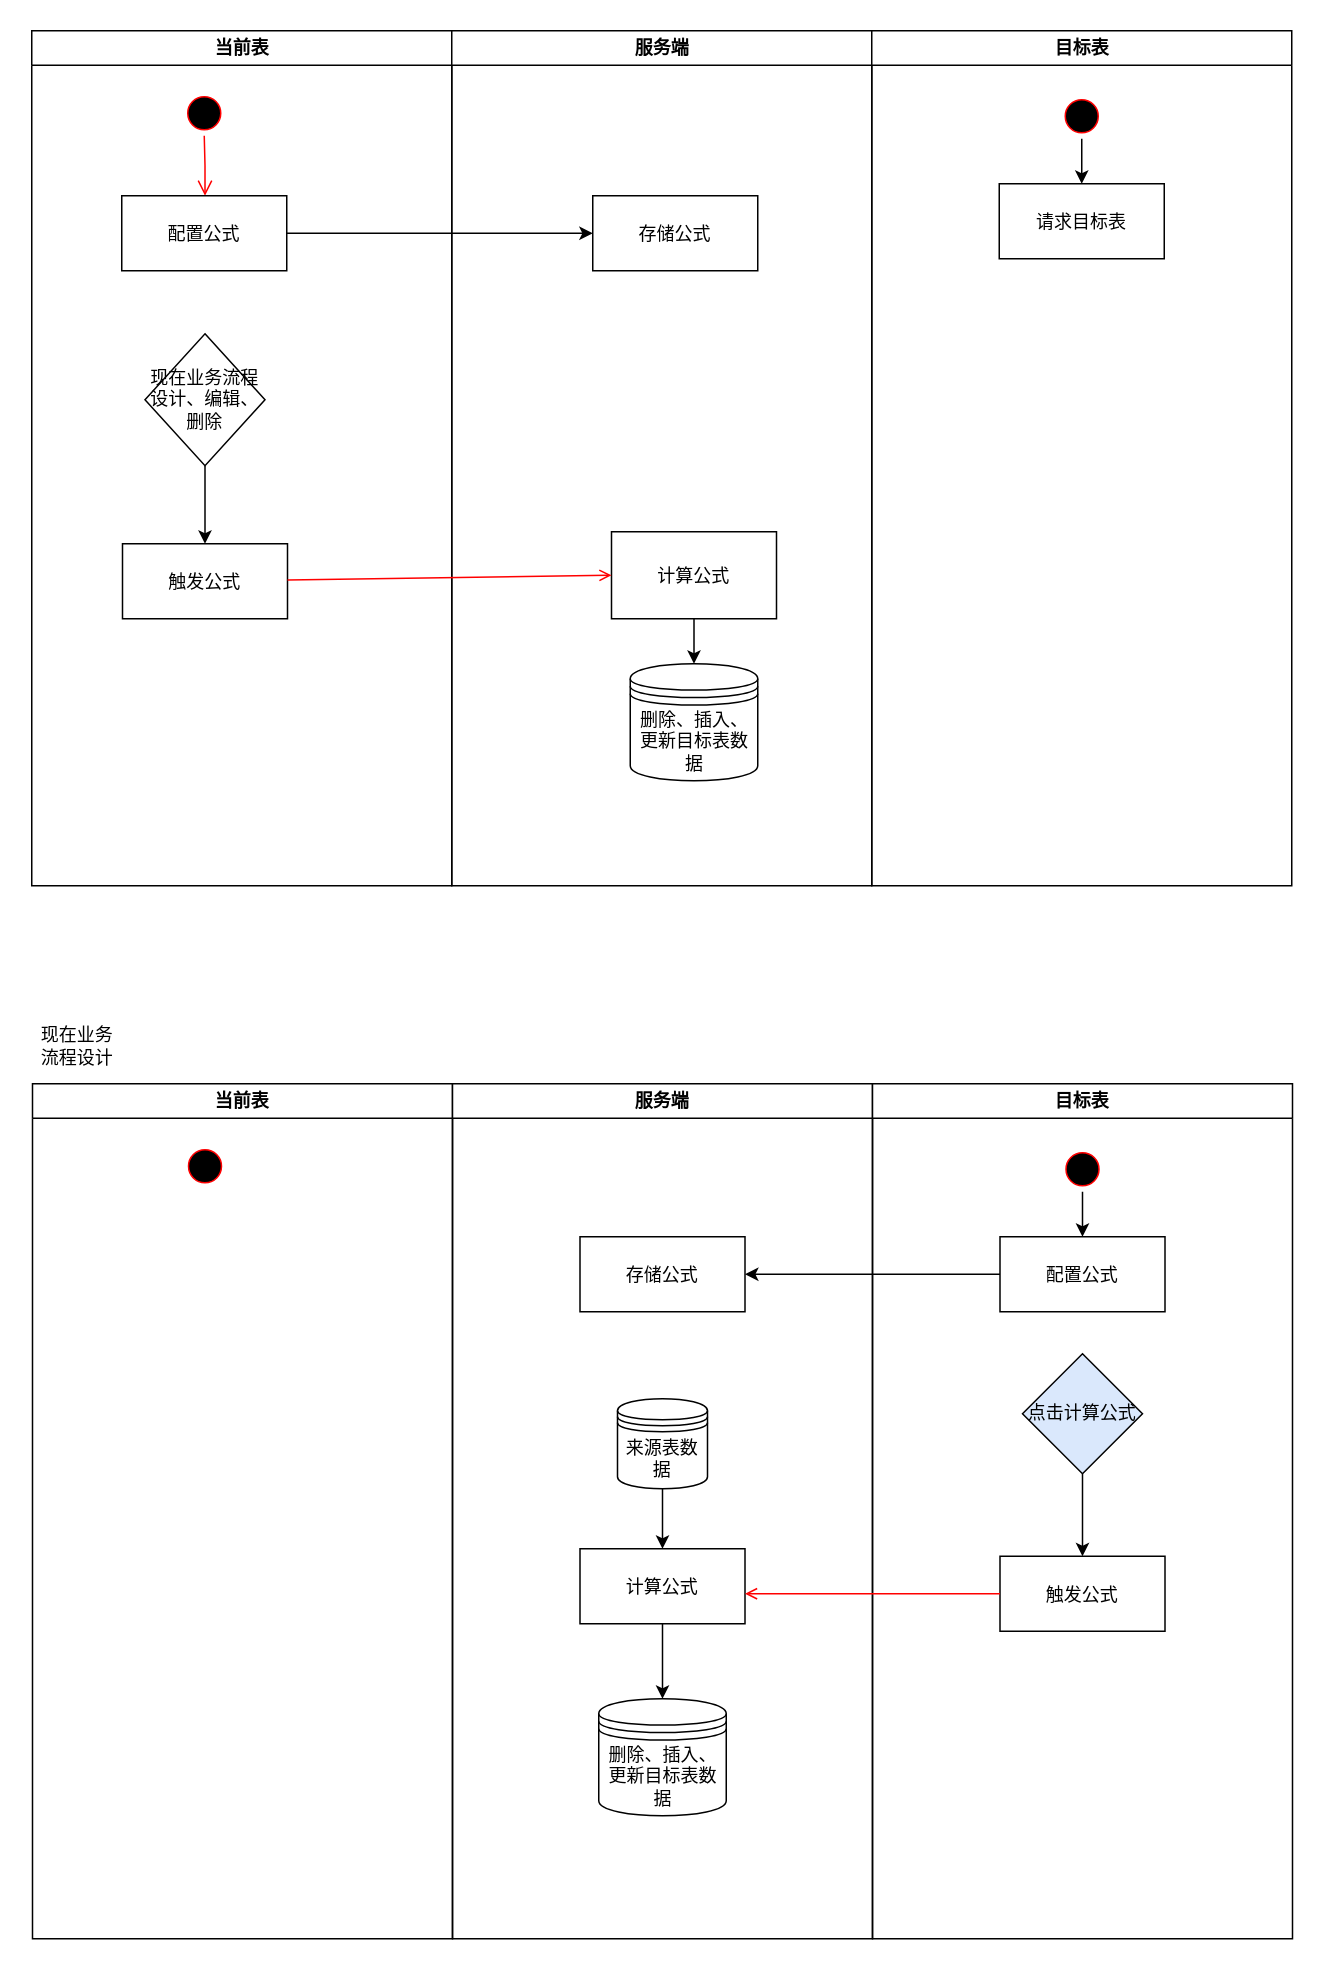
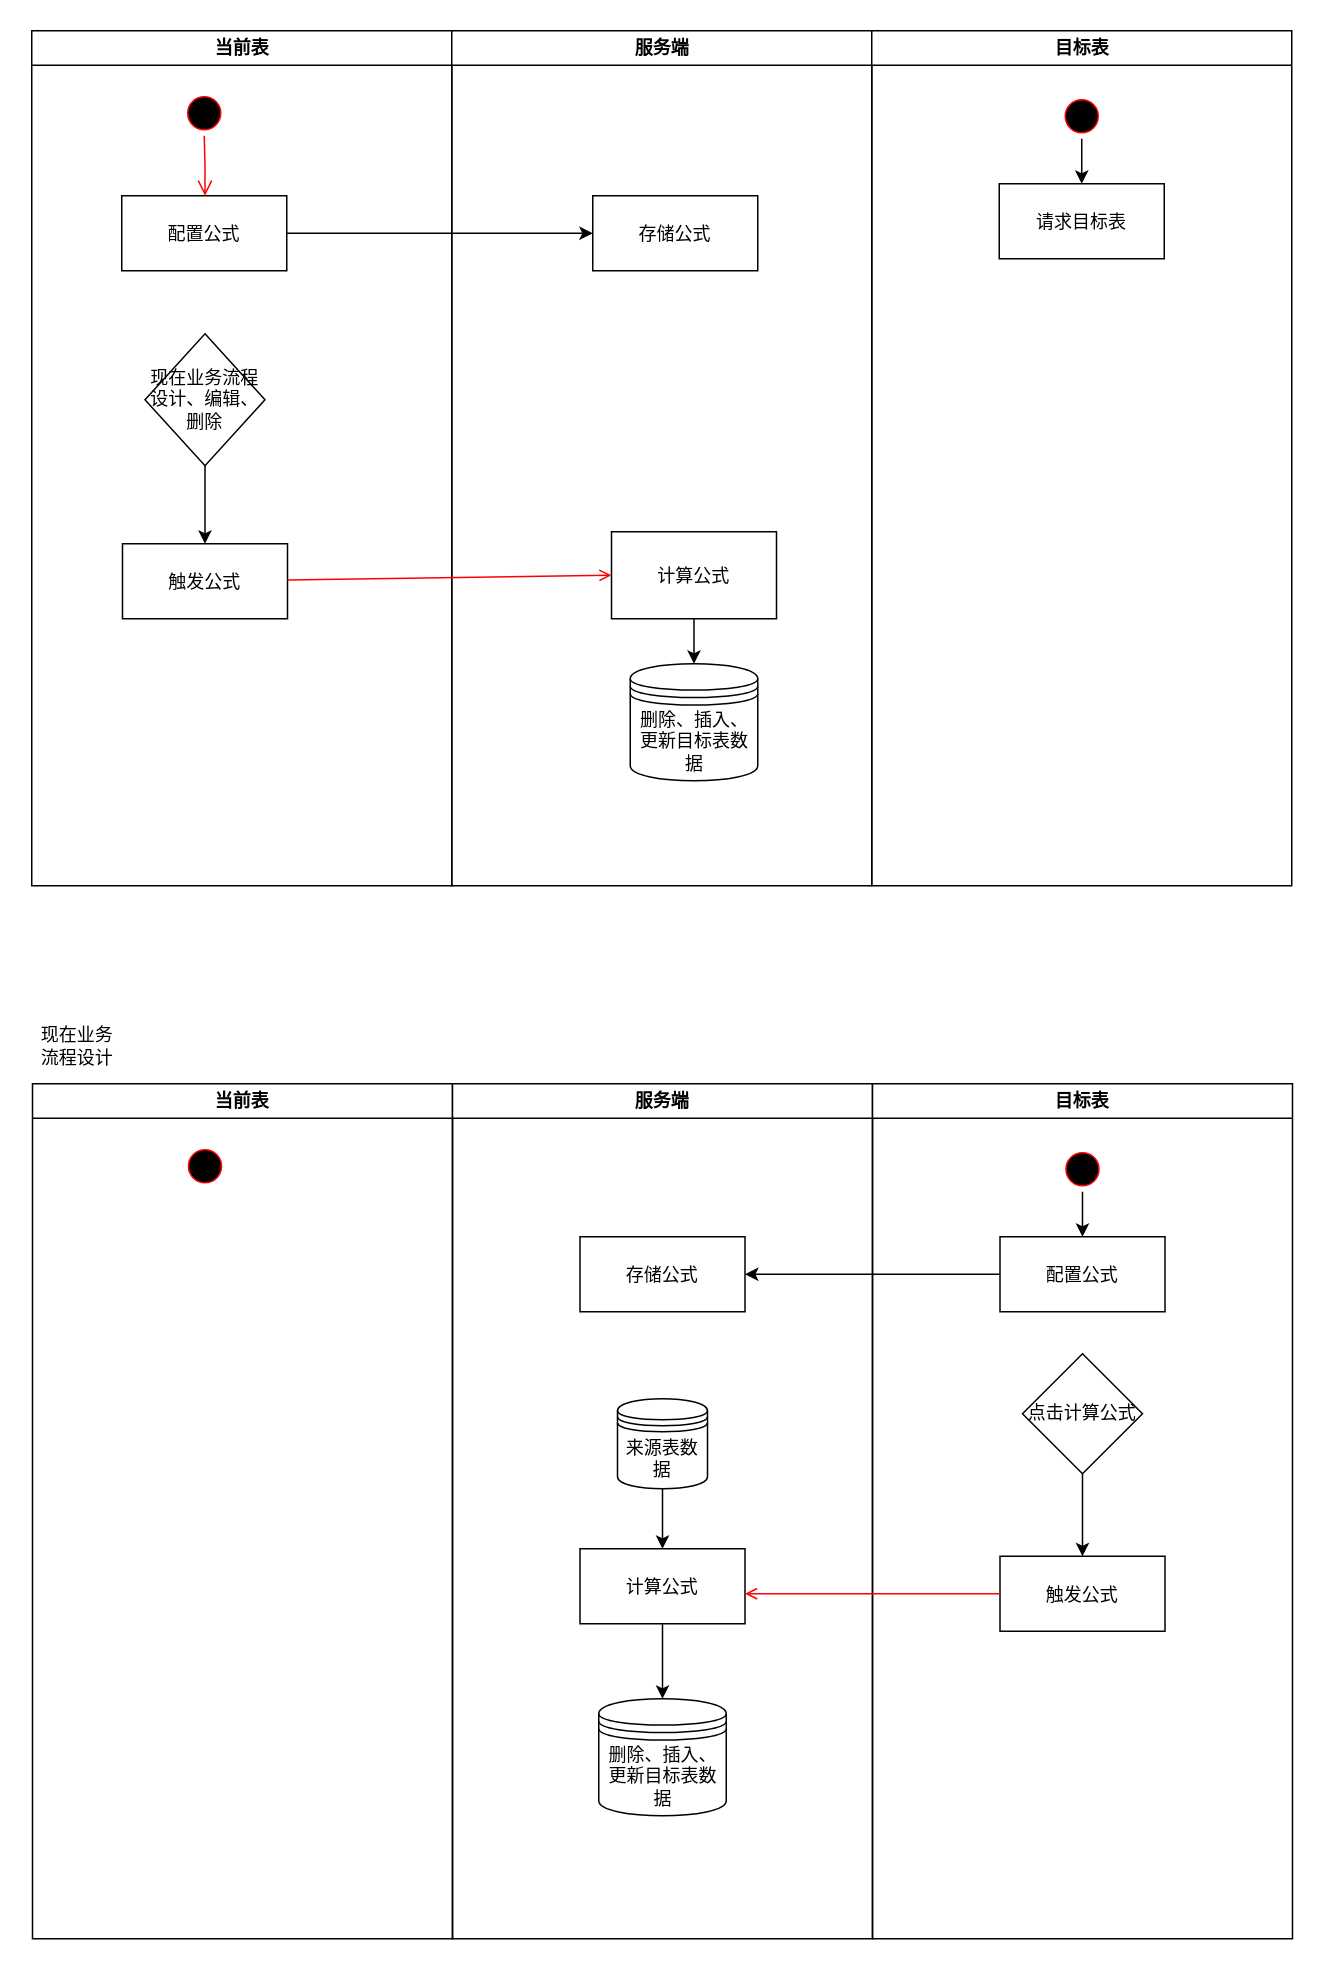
node "点击计算公式": fillcolor #dae8fc -> #ffffff
